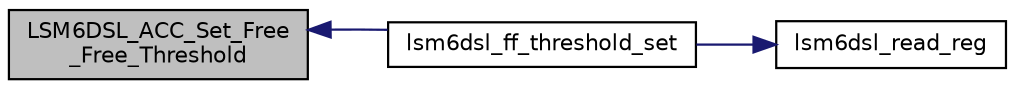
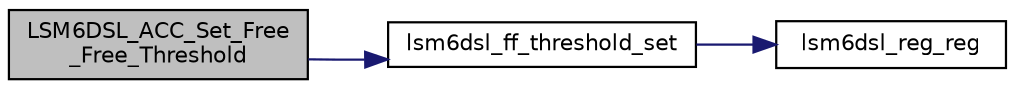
edge "lsm6dsl_ff_threshold_set" -> "LSM6DSL_ACC_Set_Free _Free_Threshold": reversed
node "lsm6dsl_read_reg": label "lsm6dsl_read_reg" -> "lsm6dsl_reg_reg"
